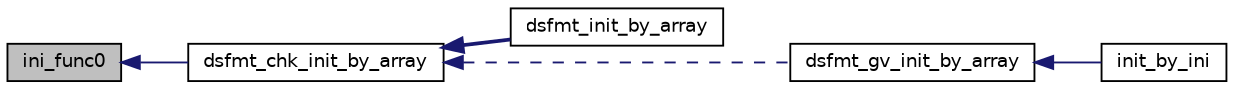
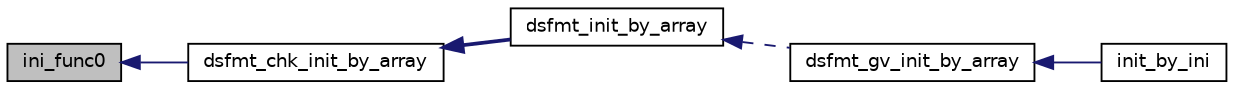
edge "dsfmt_gv_init_by_array" -> "dsfmt_chk_init_by_array": now "dsfmt_gv_init_by_array" -> "dsfmt_init_by_array"
